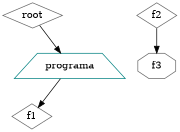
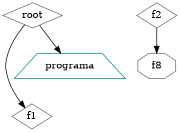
node "f3": label "f3" -> "f8"
edge "programa" -> "f1": now "root" -> "f1"
